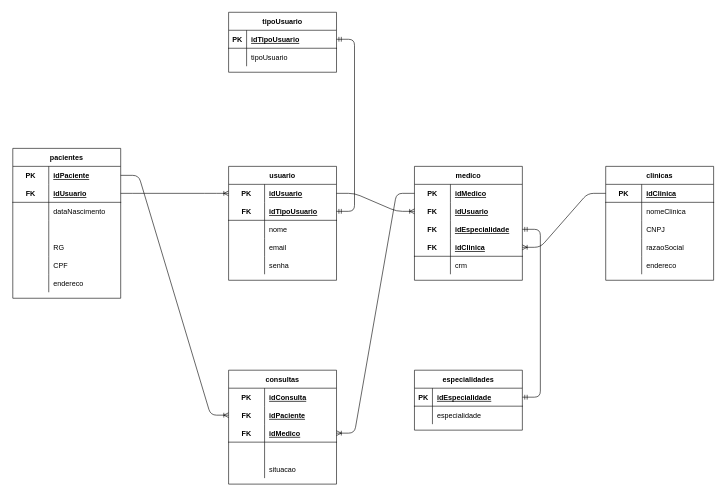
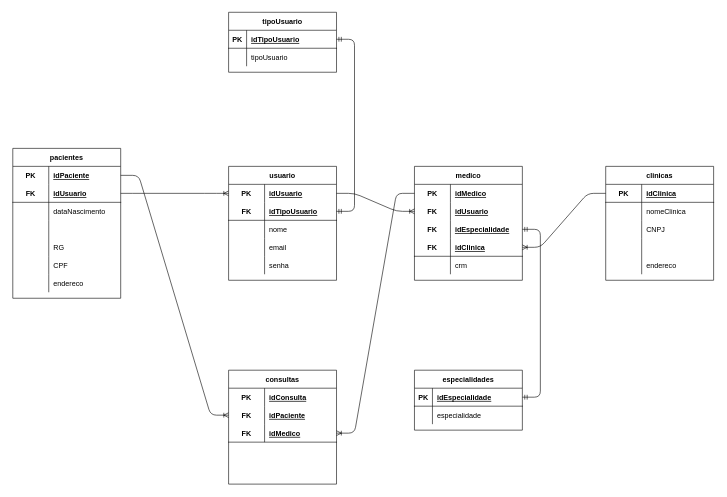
node "razaoSocial": removed
node "situacao": removed
